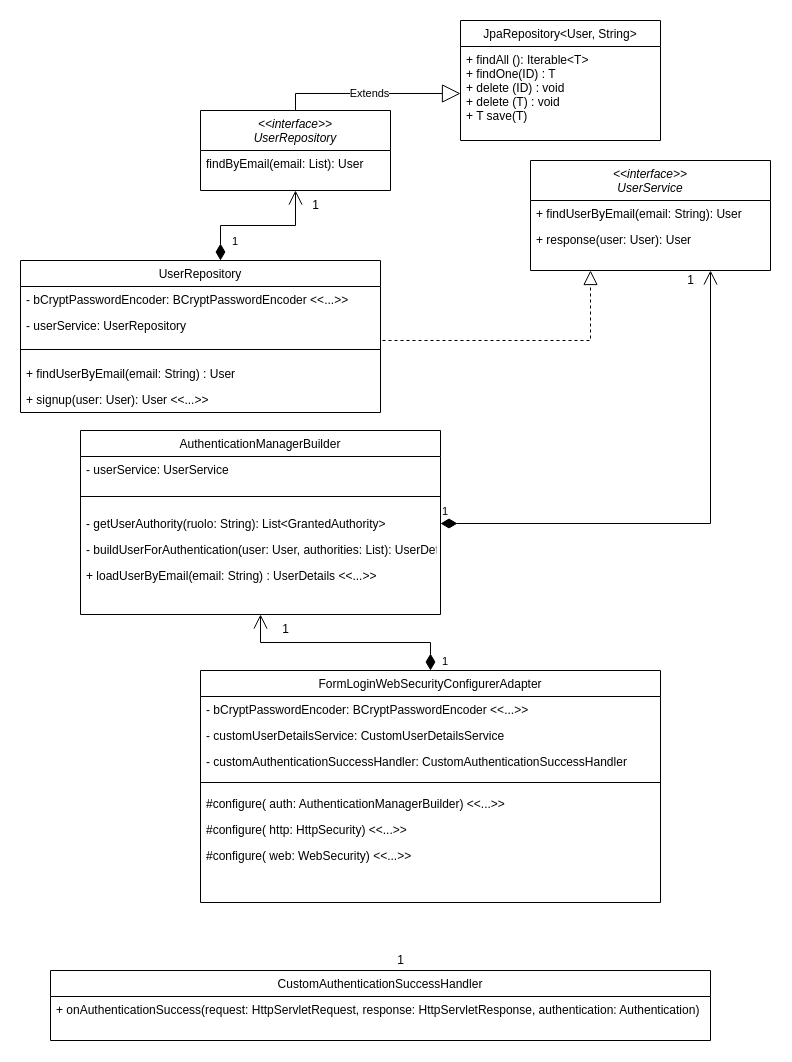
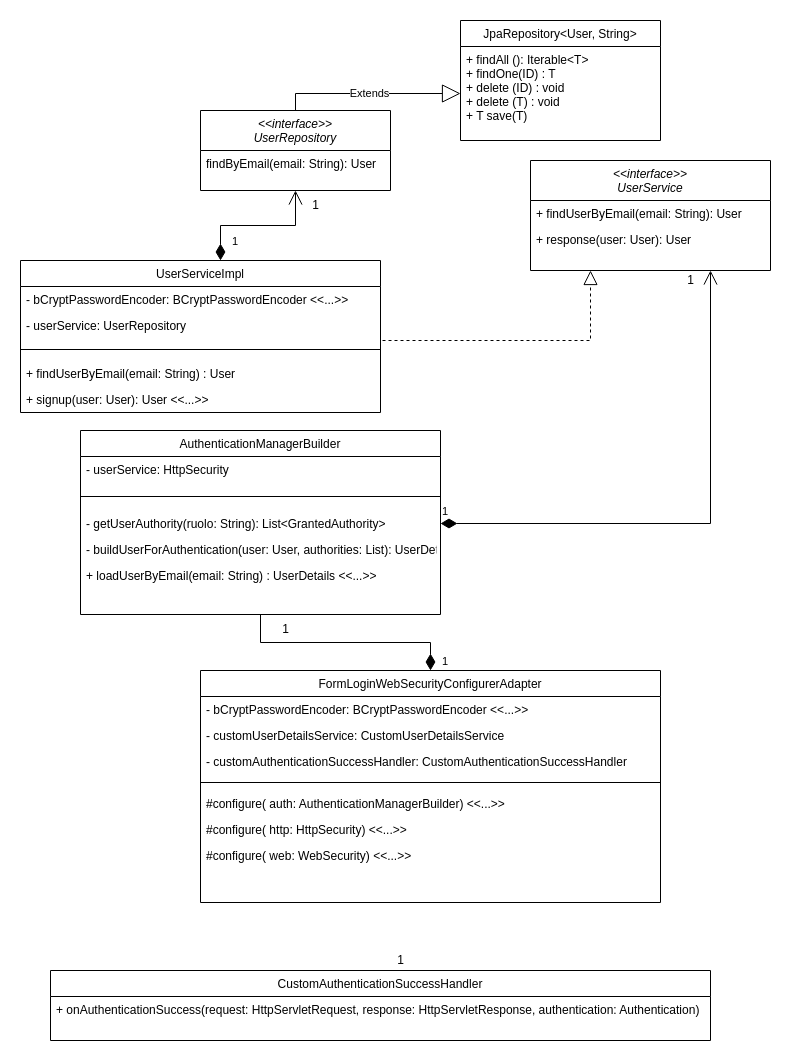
node "findByEmail(email: List): User": label "findByEmail(email: List): User" -> "findByEmail(email: String): User"
node "UserRepository": label "UserRepository" -> "UserServiceImpl"
node "- userService: UserService": label "- userService: UserService" -> "- userService: HttpSecurity"
edge "AuthenticationManagerBuilder" -- "FormLoginWebSecurityConfigurerAdapter": arrowhead open -> none
